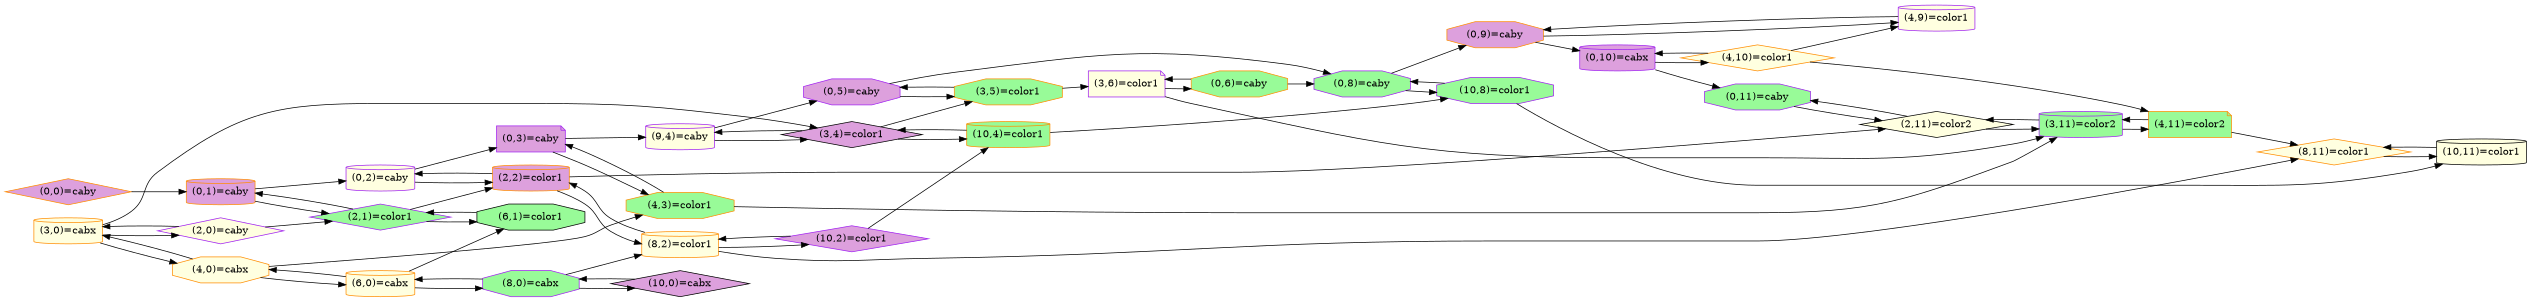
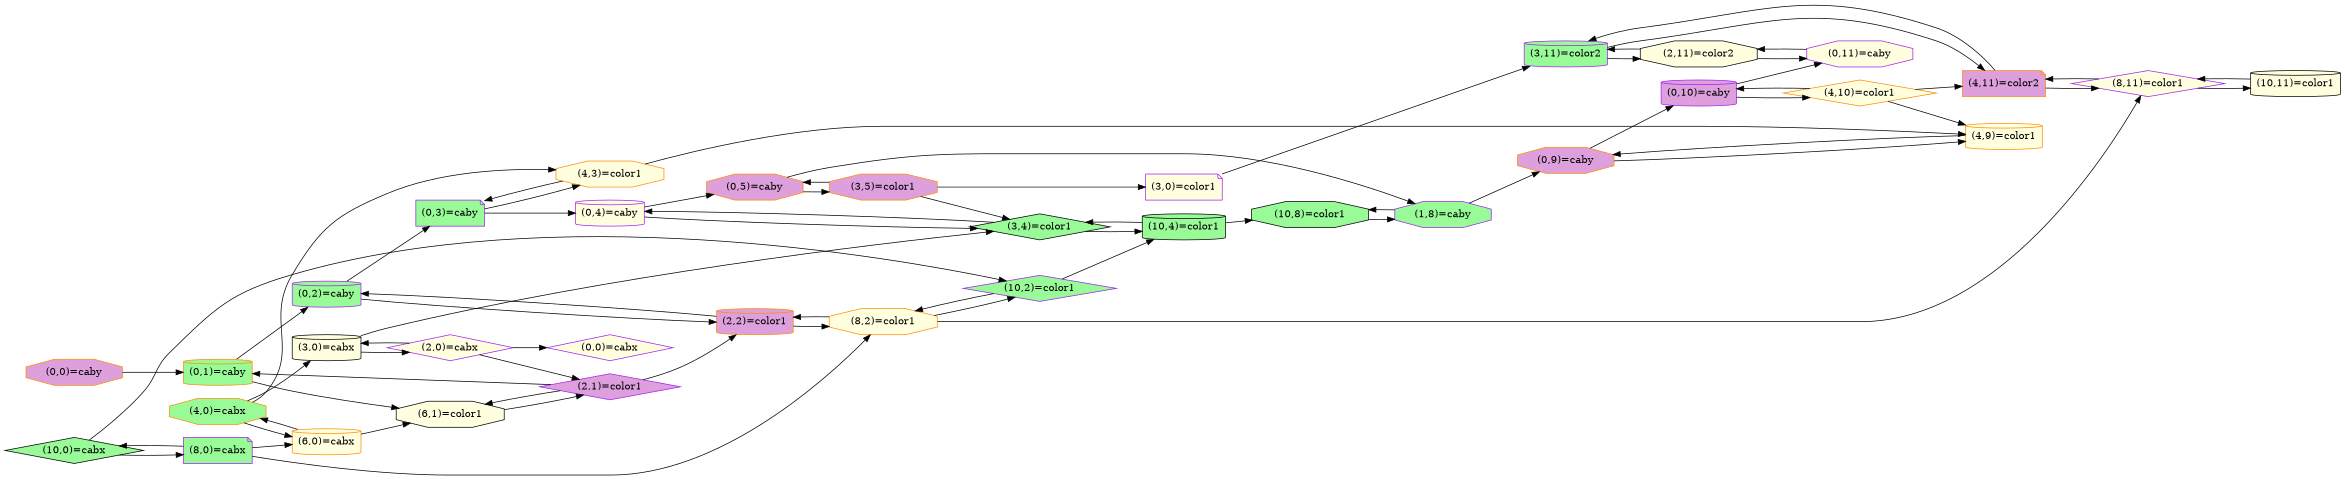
node "(4,9)=color1": color purple -> darkorange
node "(0,10)=cabx": label "(0,10)=cabx" -> "(0,10)=caby"
edge "(8,11)=color1" -> "(4,11)=color2": added
node "(3,6)=color1": label "(3,6)=color1" -> "(3,0)=color1"
node "(0,6)=caby": removed
node "(0,8)=caby": label "(0,8)=caby" -> "(1,8)=caby"
node "(10,8)=color1": color purple -> black
node "(0,5)=caby": color purple -> darkorange
node "(3,5)=color1": fillcolor palegreen -> plum
node "(0,11)=caby": fillcolor palegreen -> lightyellow
edge "(3,4)=color1" -> "(3,5)=color1": reversed
node "(2,11)=color2": shape diamond -> octagon
node "(4,11)=color2": fillcolor palegreen -> plum
node "(3,4)=color1": fillcolor plum -> palegreen
node "(10,4)=color1": color darkorange -> black
node "(9,4)=caby": label "(9,4)=caby" -> "(0,4)=caby"
node "(0,3)=caby": fillcolor plum -> palegreen
node "(8,11)=color1": color darkorange -> purple
edge "(2,2)=color1" -> "(2,11)=color2": removed
node "(0,2)=caby": fillcolor lightyellow -> palegreen
edge "(10,8)=color1" -> "(10,11)=color1": removed
node "(0,0)=caby": shape diamond -> octagon
node "(0,1)=caby": fillcolor plum -> palegreen
node "(4,3)=color1": fillcolor palegreen -> lightyellow
edge "(0,1)=caby" -> "(2,1)=color1": now "(0,1)=caby" -> "(6,1)=color1"
edge "(4,3)=color1" -> "(3,11)=color2": now "(4,3)=color1" -> "(4,9)=color1"
node "(2,1)=color1": fillcolor palegreen -> plum
node "(6,1)=color1": fillcolor palegreen -> lightyellow
node "(3,0)=cabx": color darkorange -> black
node "(2,0)=caby": label "(2,0)=caby" -> "(2,0)=cabx"
node "(10,2)=color1": fillcolor plum -> palegreen
edge "(10,0)=cabx" -> "(10,2)=color1": added
node "(8,2)=color1": shape cylinder -> octagon
edge "(3,0)=cabx" -> "(4,0)=cabx": removed
node "(4,0)=cabx": fillcolor lightyellow -> palegreen
node "(8,0)=cabx": shape octagon -> note
node "(10,0)=cabx": fillcolor plum -> palegreen
edge "(6,0)=cabx" -> "(8,0)=cabx": removed
node "(0,0)=cabx": added
